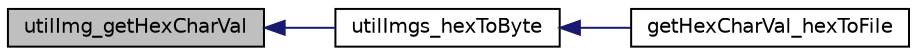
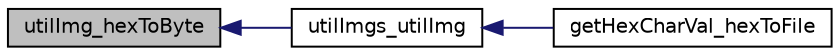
node "utilImg_getHexCharVal": label "utilImg_getHexCharVal" -> "utilImg_hexToByte"
node "utilImgs_hexToByte": label "utilImgs_hexToByte" -> "utilImgs_utilImg"
